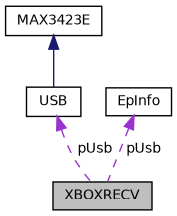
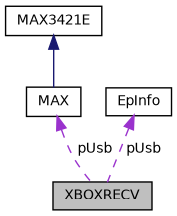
node "MAX3423E": label "MAX3423E" -> "MAX3421E"
node "USB": label "USB" -> "MAX"
